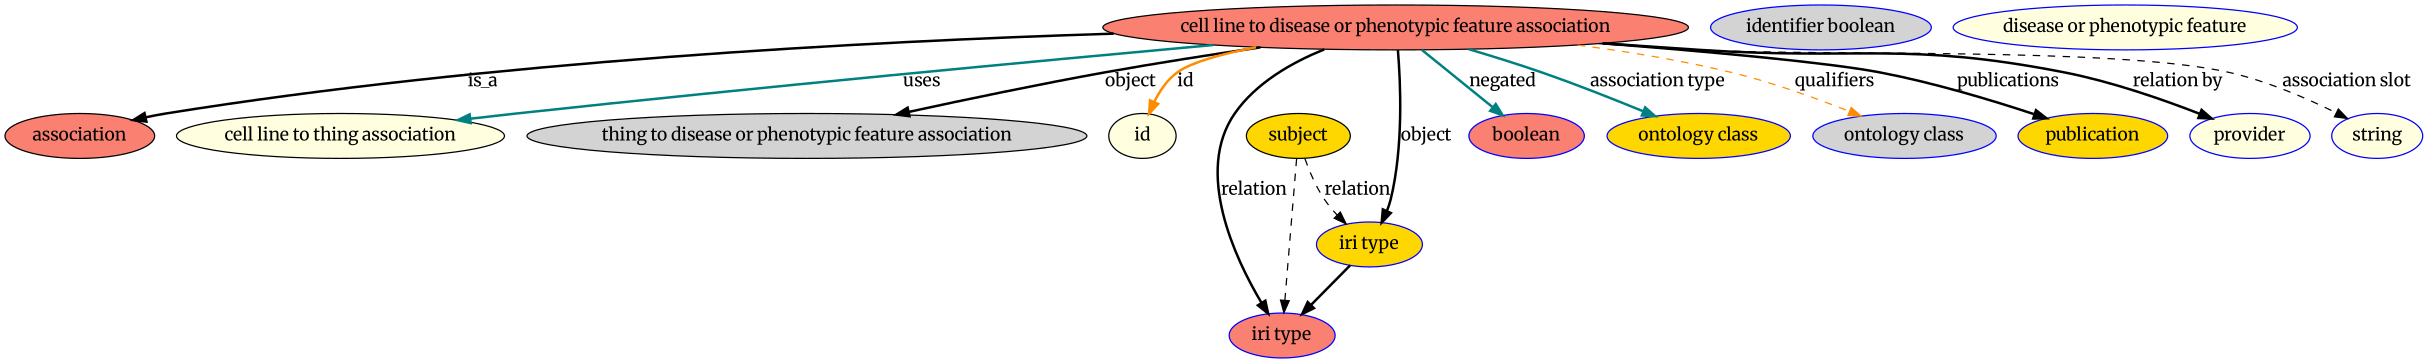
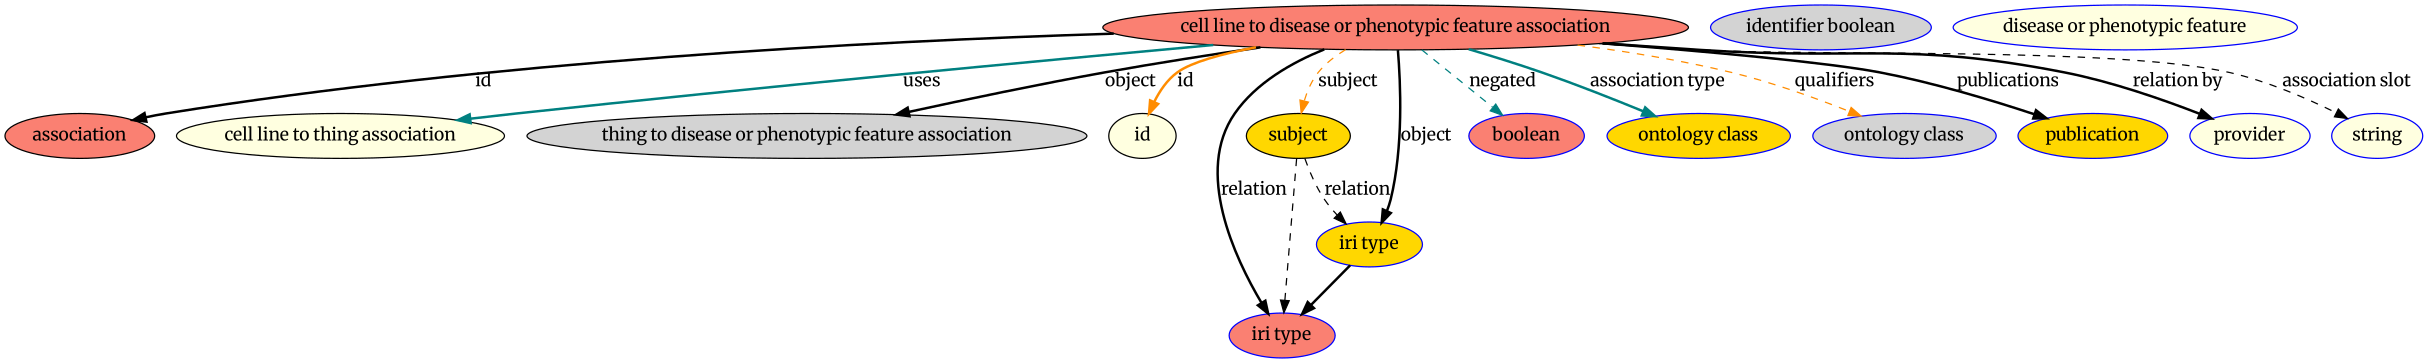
edge "cell line to disease or phenotypic feature association" -> "subject": added, label "subject"
edge "cell line to disease or phenotypic feature association" -> "boolean": style bold -> dashed
edge "cell line to disease or phenotypic feature association" -> "association": label "is_a" -> "id"
